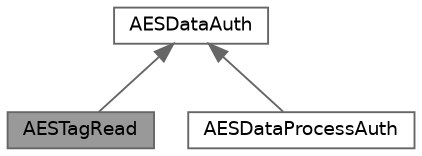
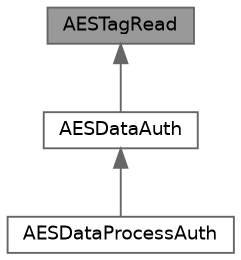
edge "AESTagRead" -> "AESDataAuth": reversed
